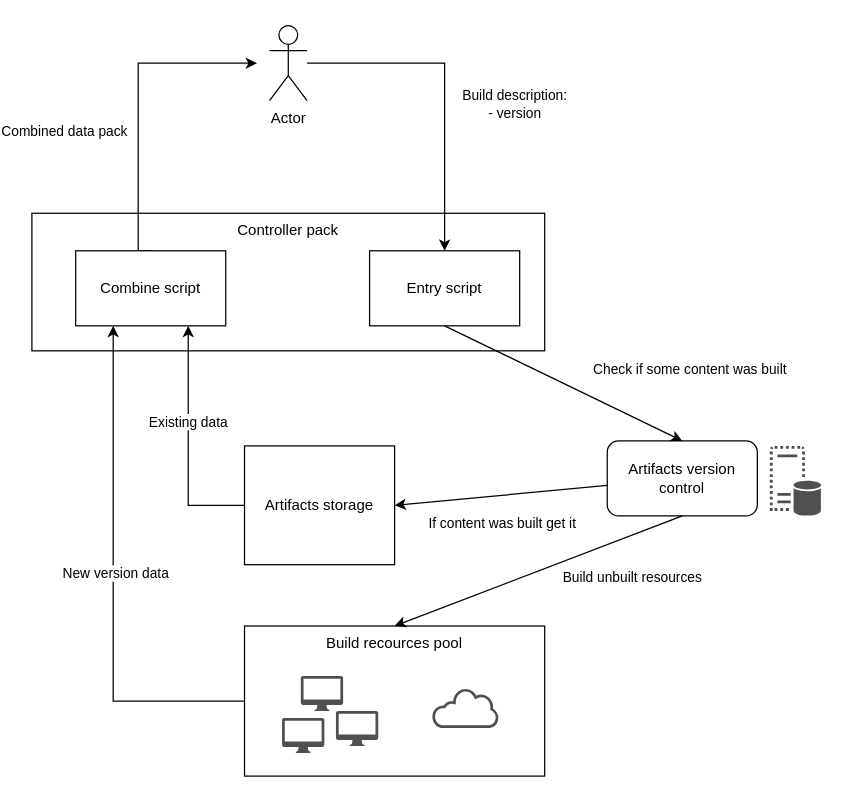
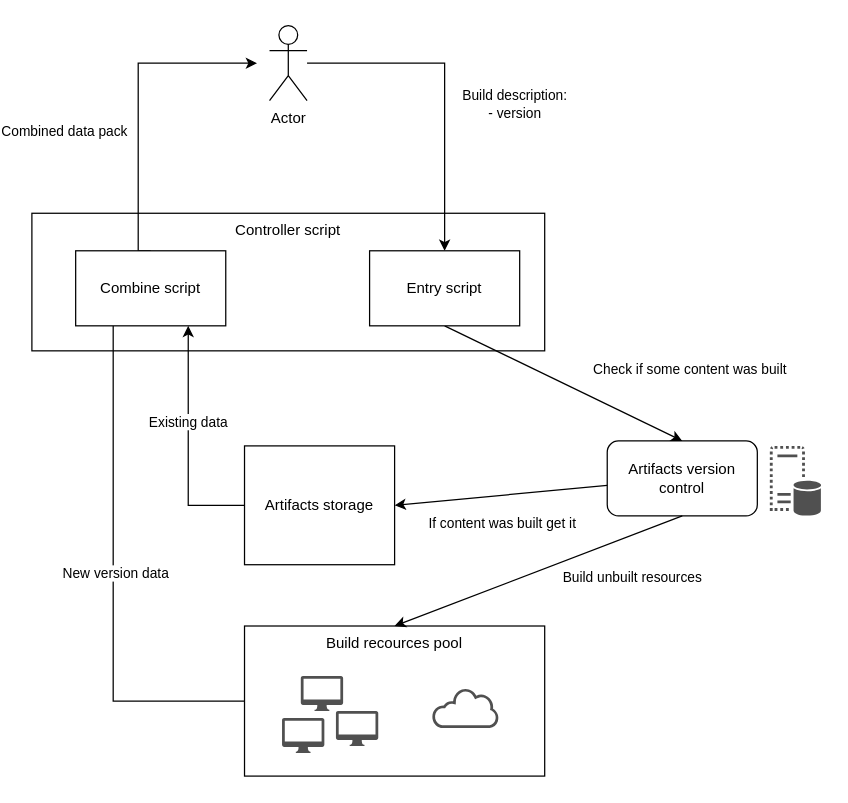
node "Controller pack": label "Controller pack" -> "Controller script"
edge "Build recources pool" -> "Combine script": arrowhead classic -> none
